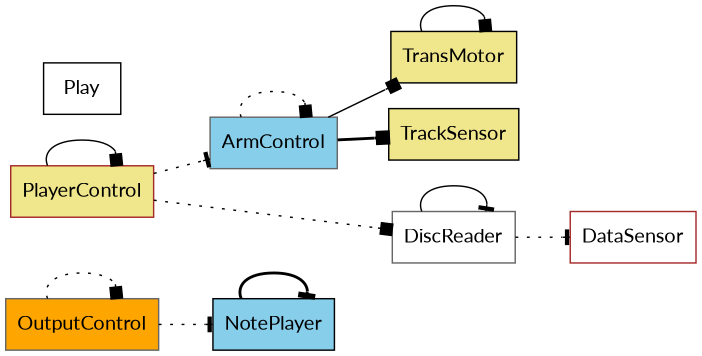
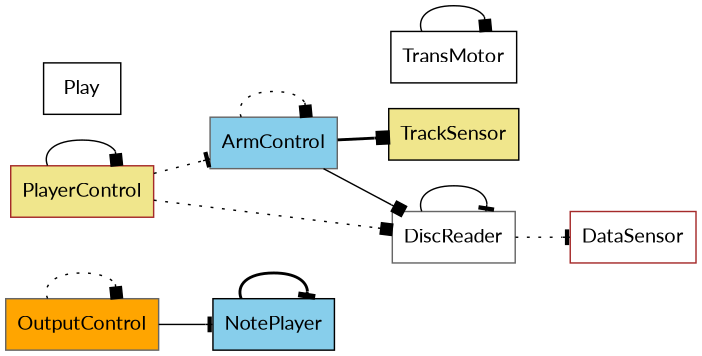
node "TransMotor": fillcolor khaki -> white
edge "ArmControl" -> "TransMotor": now "ArmControl" -> "DiscReader"
edge "OutputControl" -> "NotePlayer": style dotted -> solid
